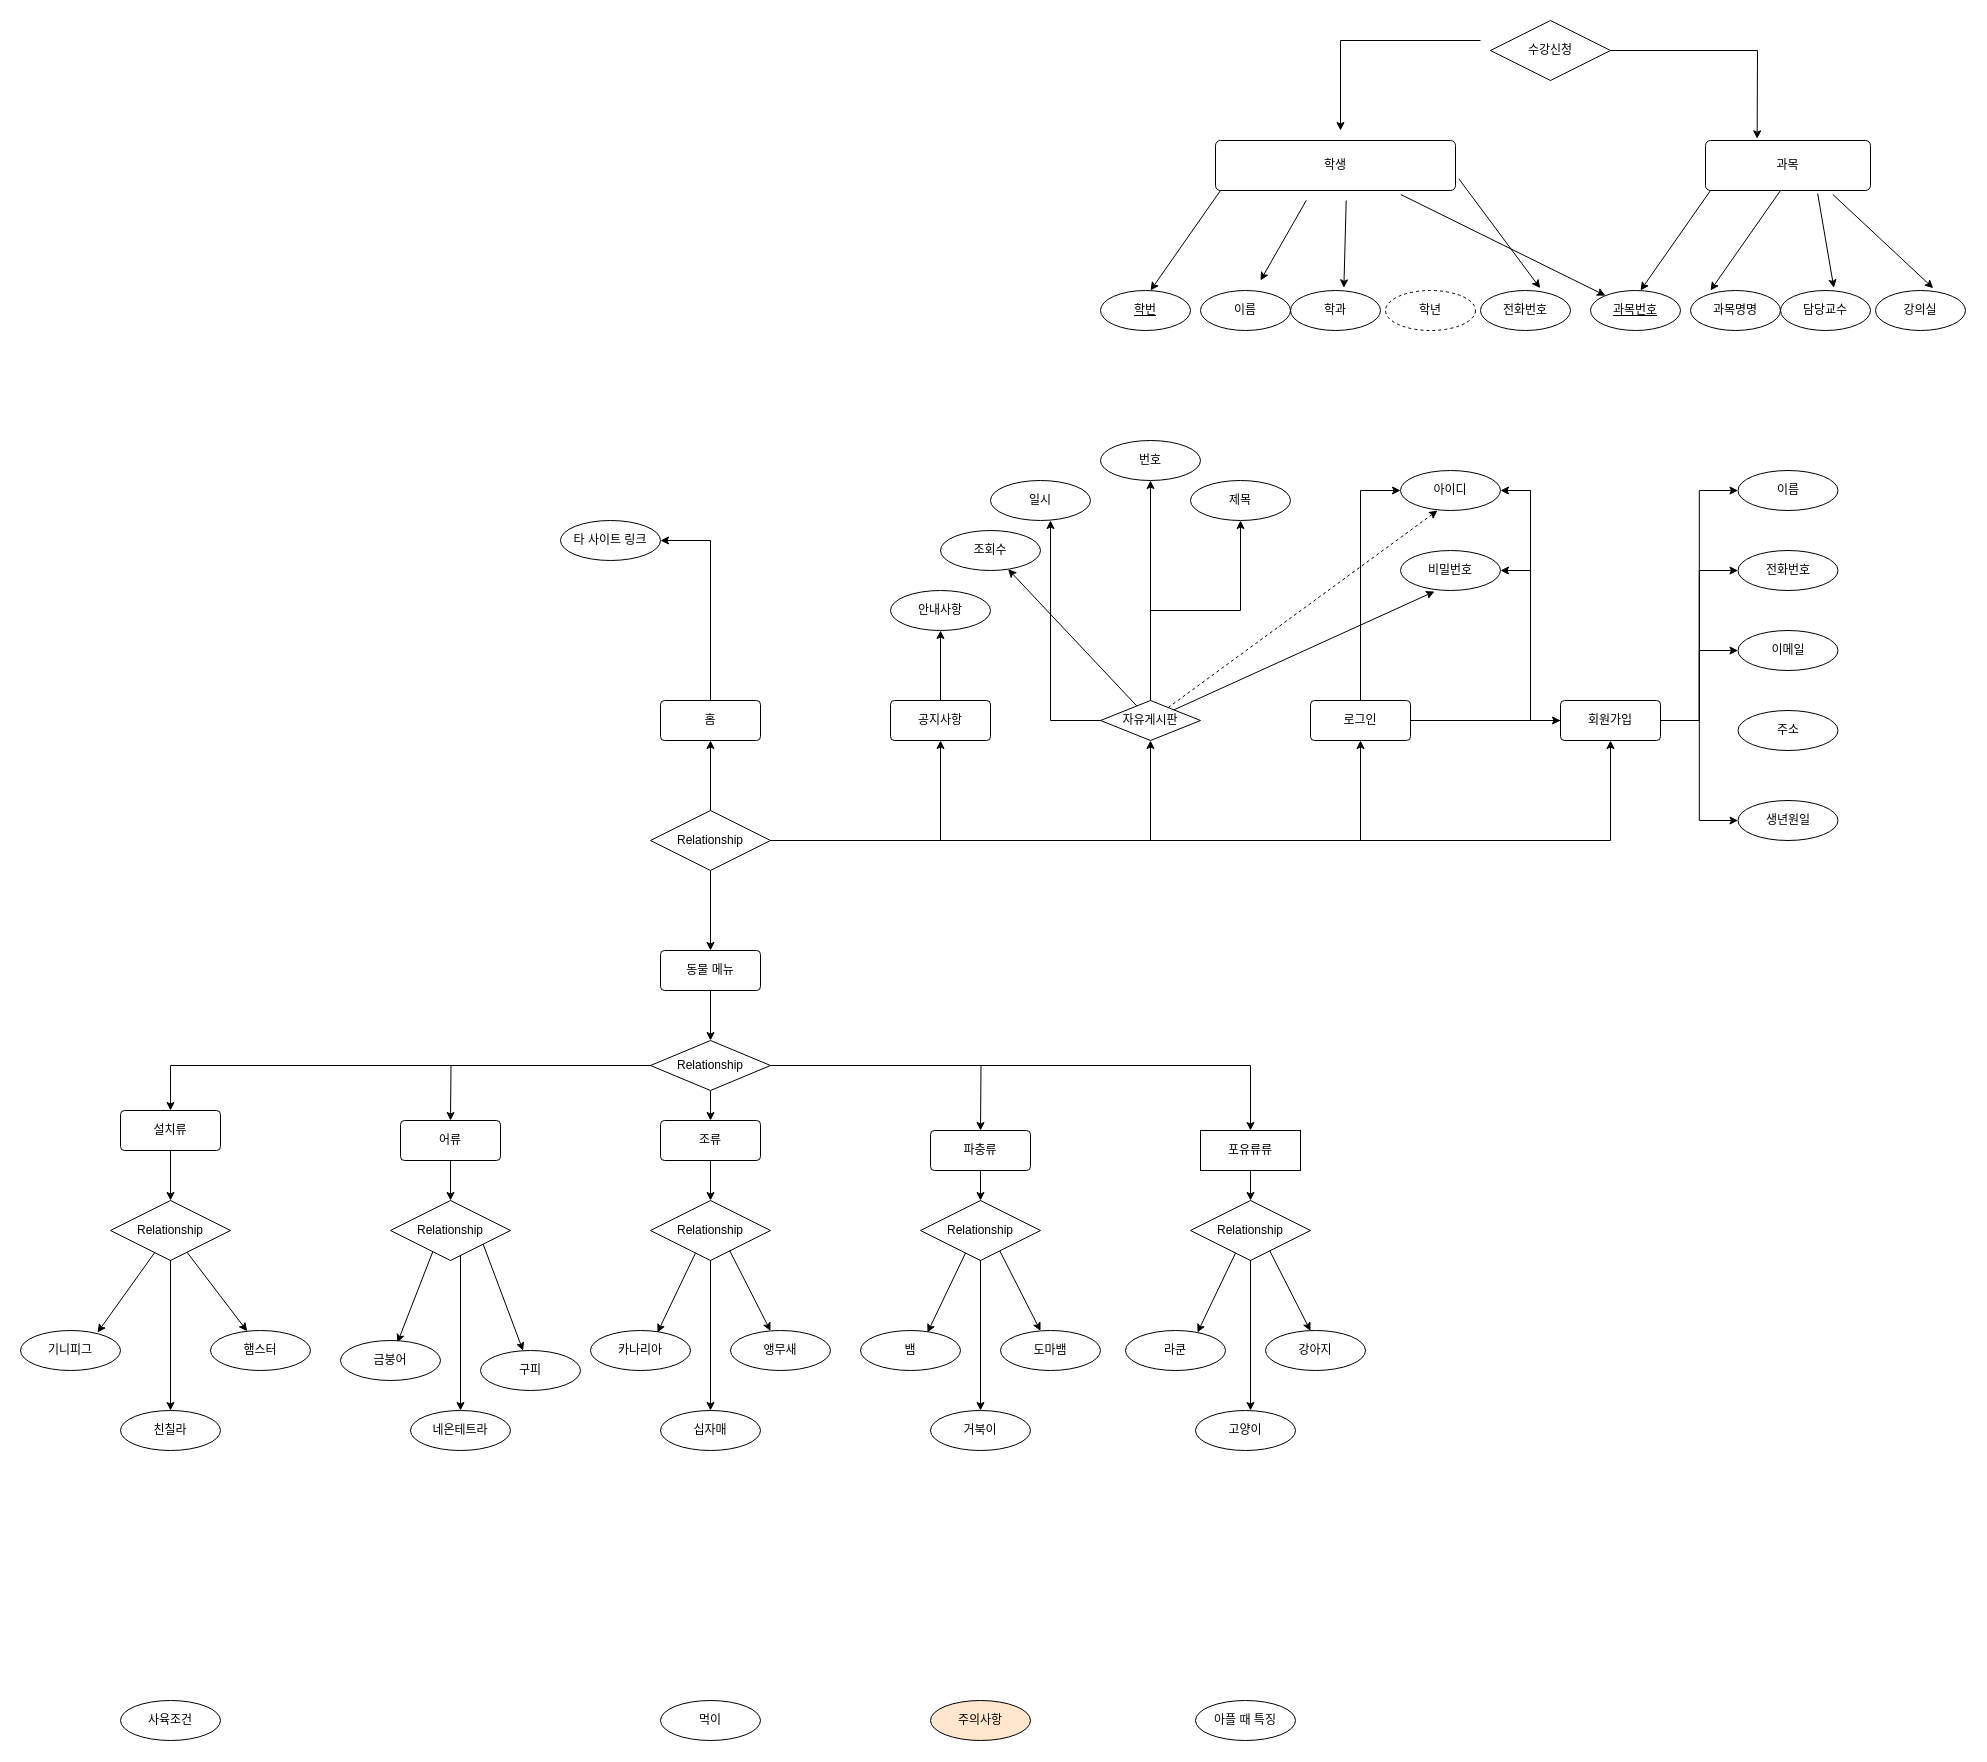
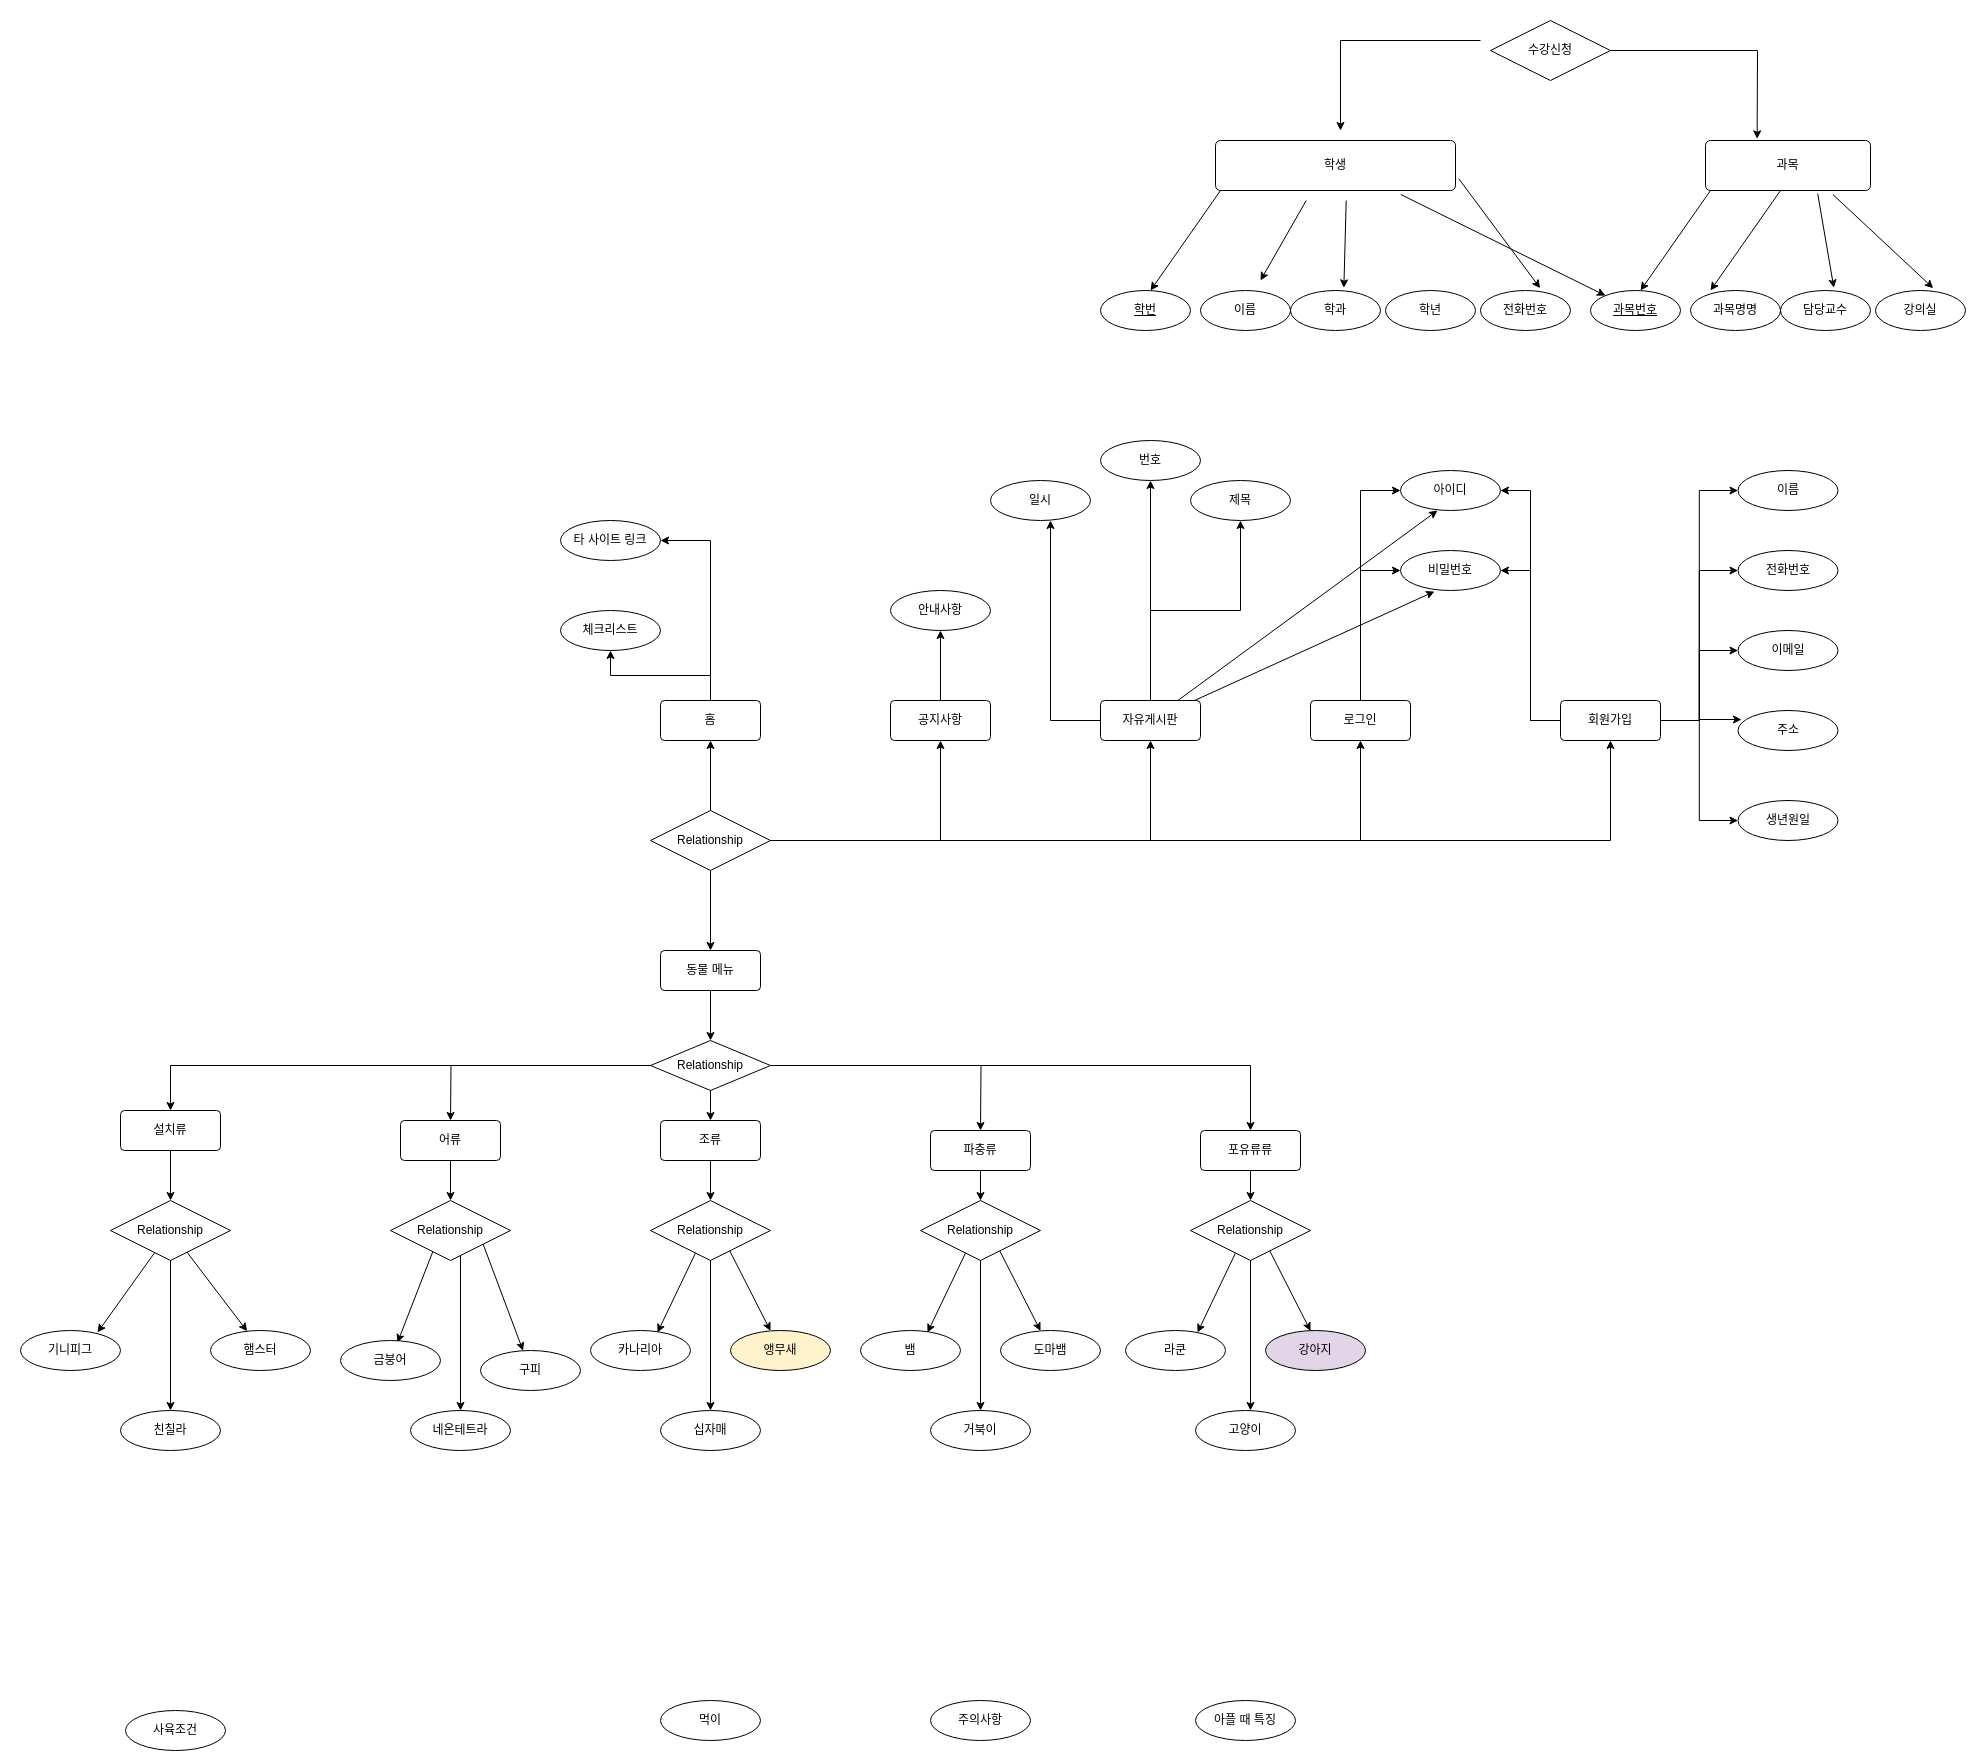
node "학년": style dashed -> solid
node "조회수": removed
edge "자유게시판" -> "아이디": style dashed -> solid
node "체크리스트": added
edge "자유게시판" -> "조회수": removed
edge "홈" -> "체크리스트": added
edge "회원가입" -> "주소": added
node "자유게시판": shape diamond -> rounded rectangle
edge "로그인" -> "회원가입": now "로그인" -> "비밀번호"
node "포유류류": shape rectangle -> rounded rectangle
node "앵무새": fillcolor #ffffff -> #fff2cc
node "강아지": fillcolor #ffffff -> #e1d5e7
node "사육조건": moved (171, 1721) -> (176, 1731)
node "주의사항": fillcolor #ffe6cc -> #ffffff
